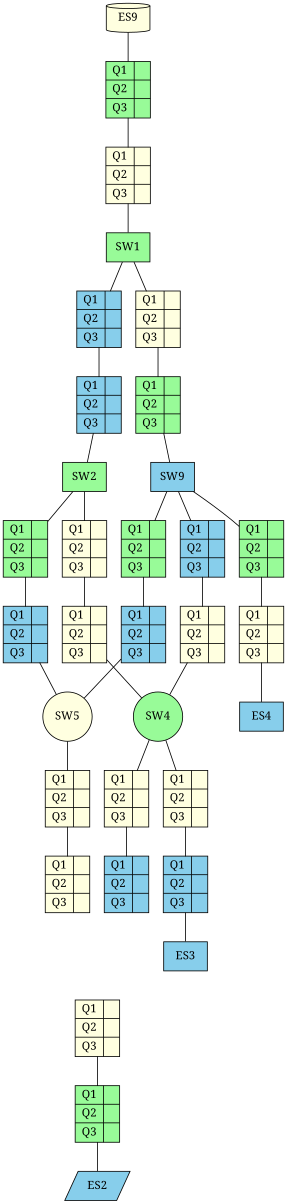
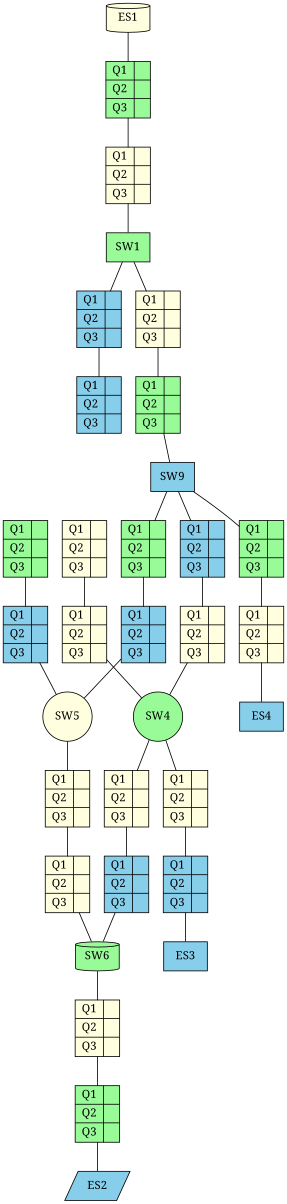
node "ES9": label "ES9" -> "ES1"
node "SW2": removed
node "SW6": added
